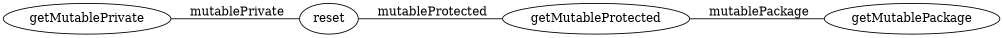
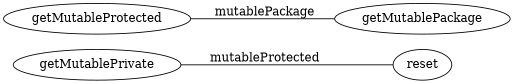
edge "getMutablePrivate" -- "reset": label " mutablePrivate" -> " mutableProtected"
edge "reset" -- "getMutableProtected": removed, label "mutableProtected"
